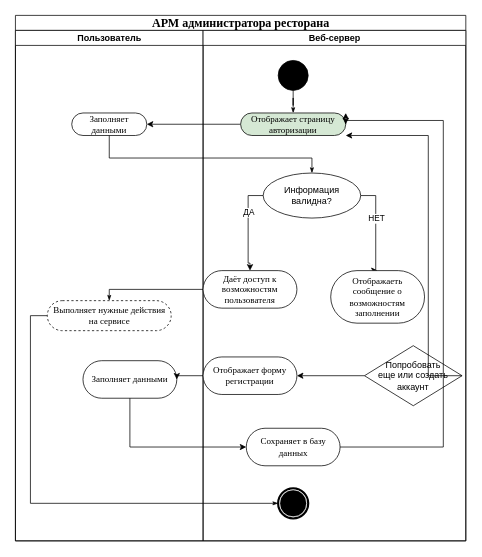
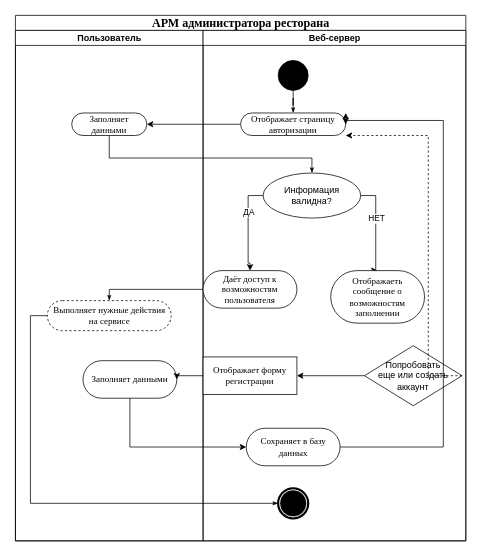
node "Отображает страницу авторизации": fillcolor #d5e8d4 -> #ffffff
edge "Попробовать еще или создать аккаунт" -> "Отображает страницу авторизации": style solid -> dashed
node "Отображает форму регистрации": shape rounded rectangle -> rectangle
